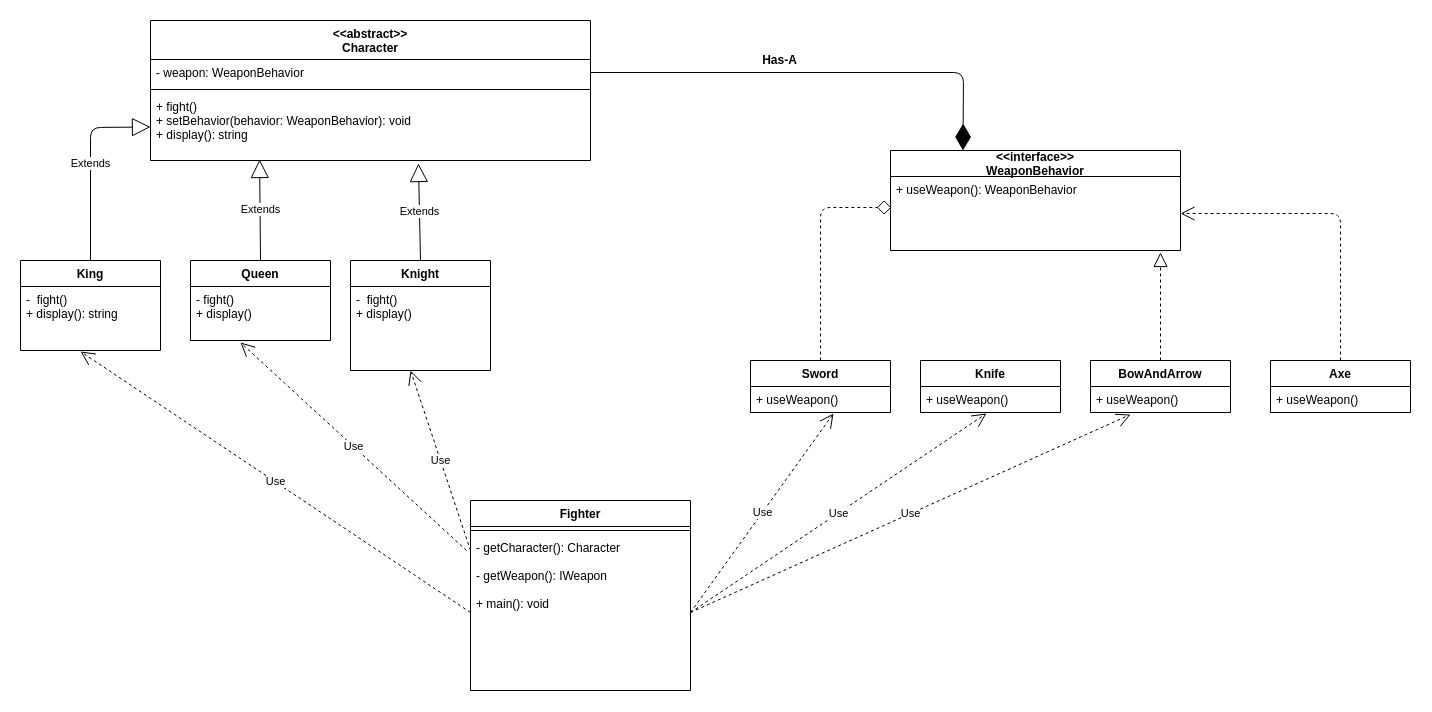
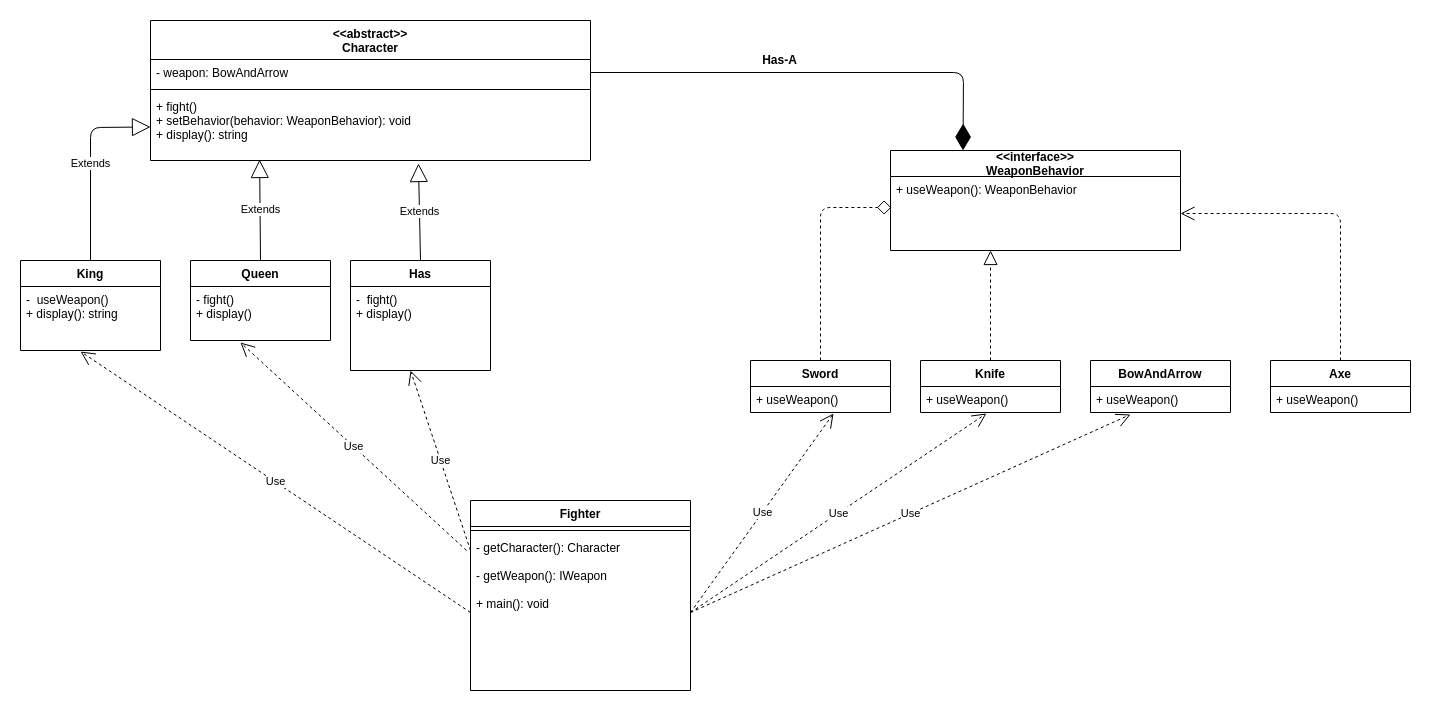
node "- weapon: WeaponBehavior": label "- weapon: WeaponBehavior" -> "- weapon: BowAndArrow"
node "Knight": label "Knight" -> "Has"
node "- fight() + display(): string": label "- fight() + display(): string" -> "- useWeapon() + display(): string"
edge "Knife" -> "+ useWeapon(): WeaponBehavior": added
edge "BowAndArrow" -> "+ useWeapon(): WeaponBehavior": removed
